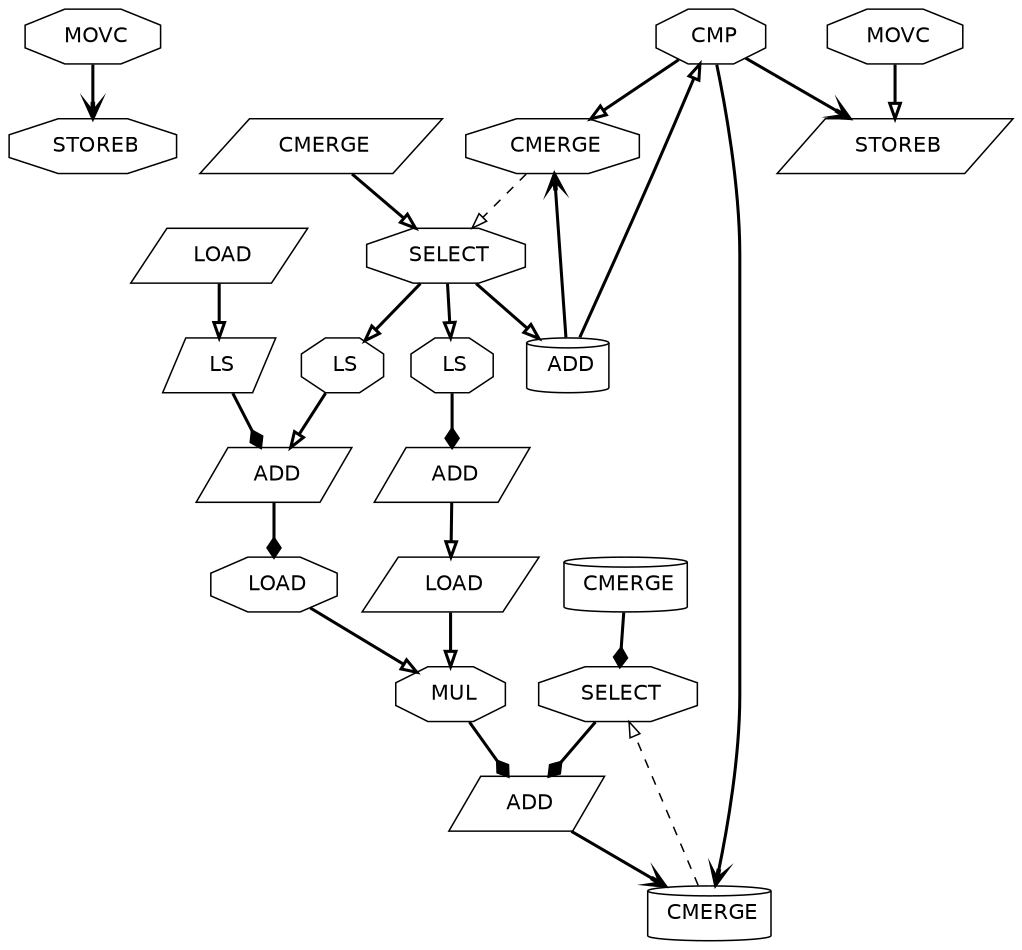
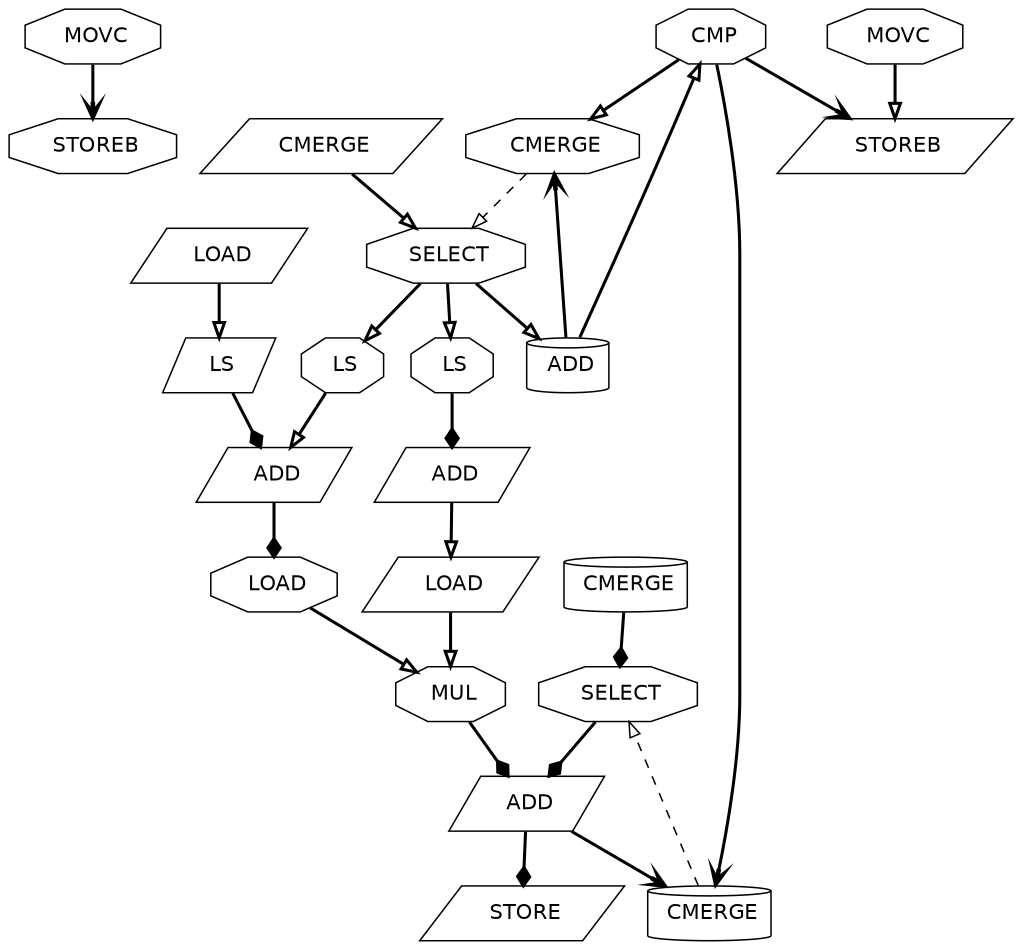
node "STORE": added
